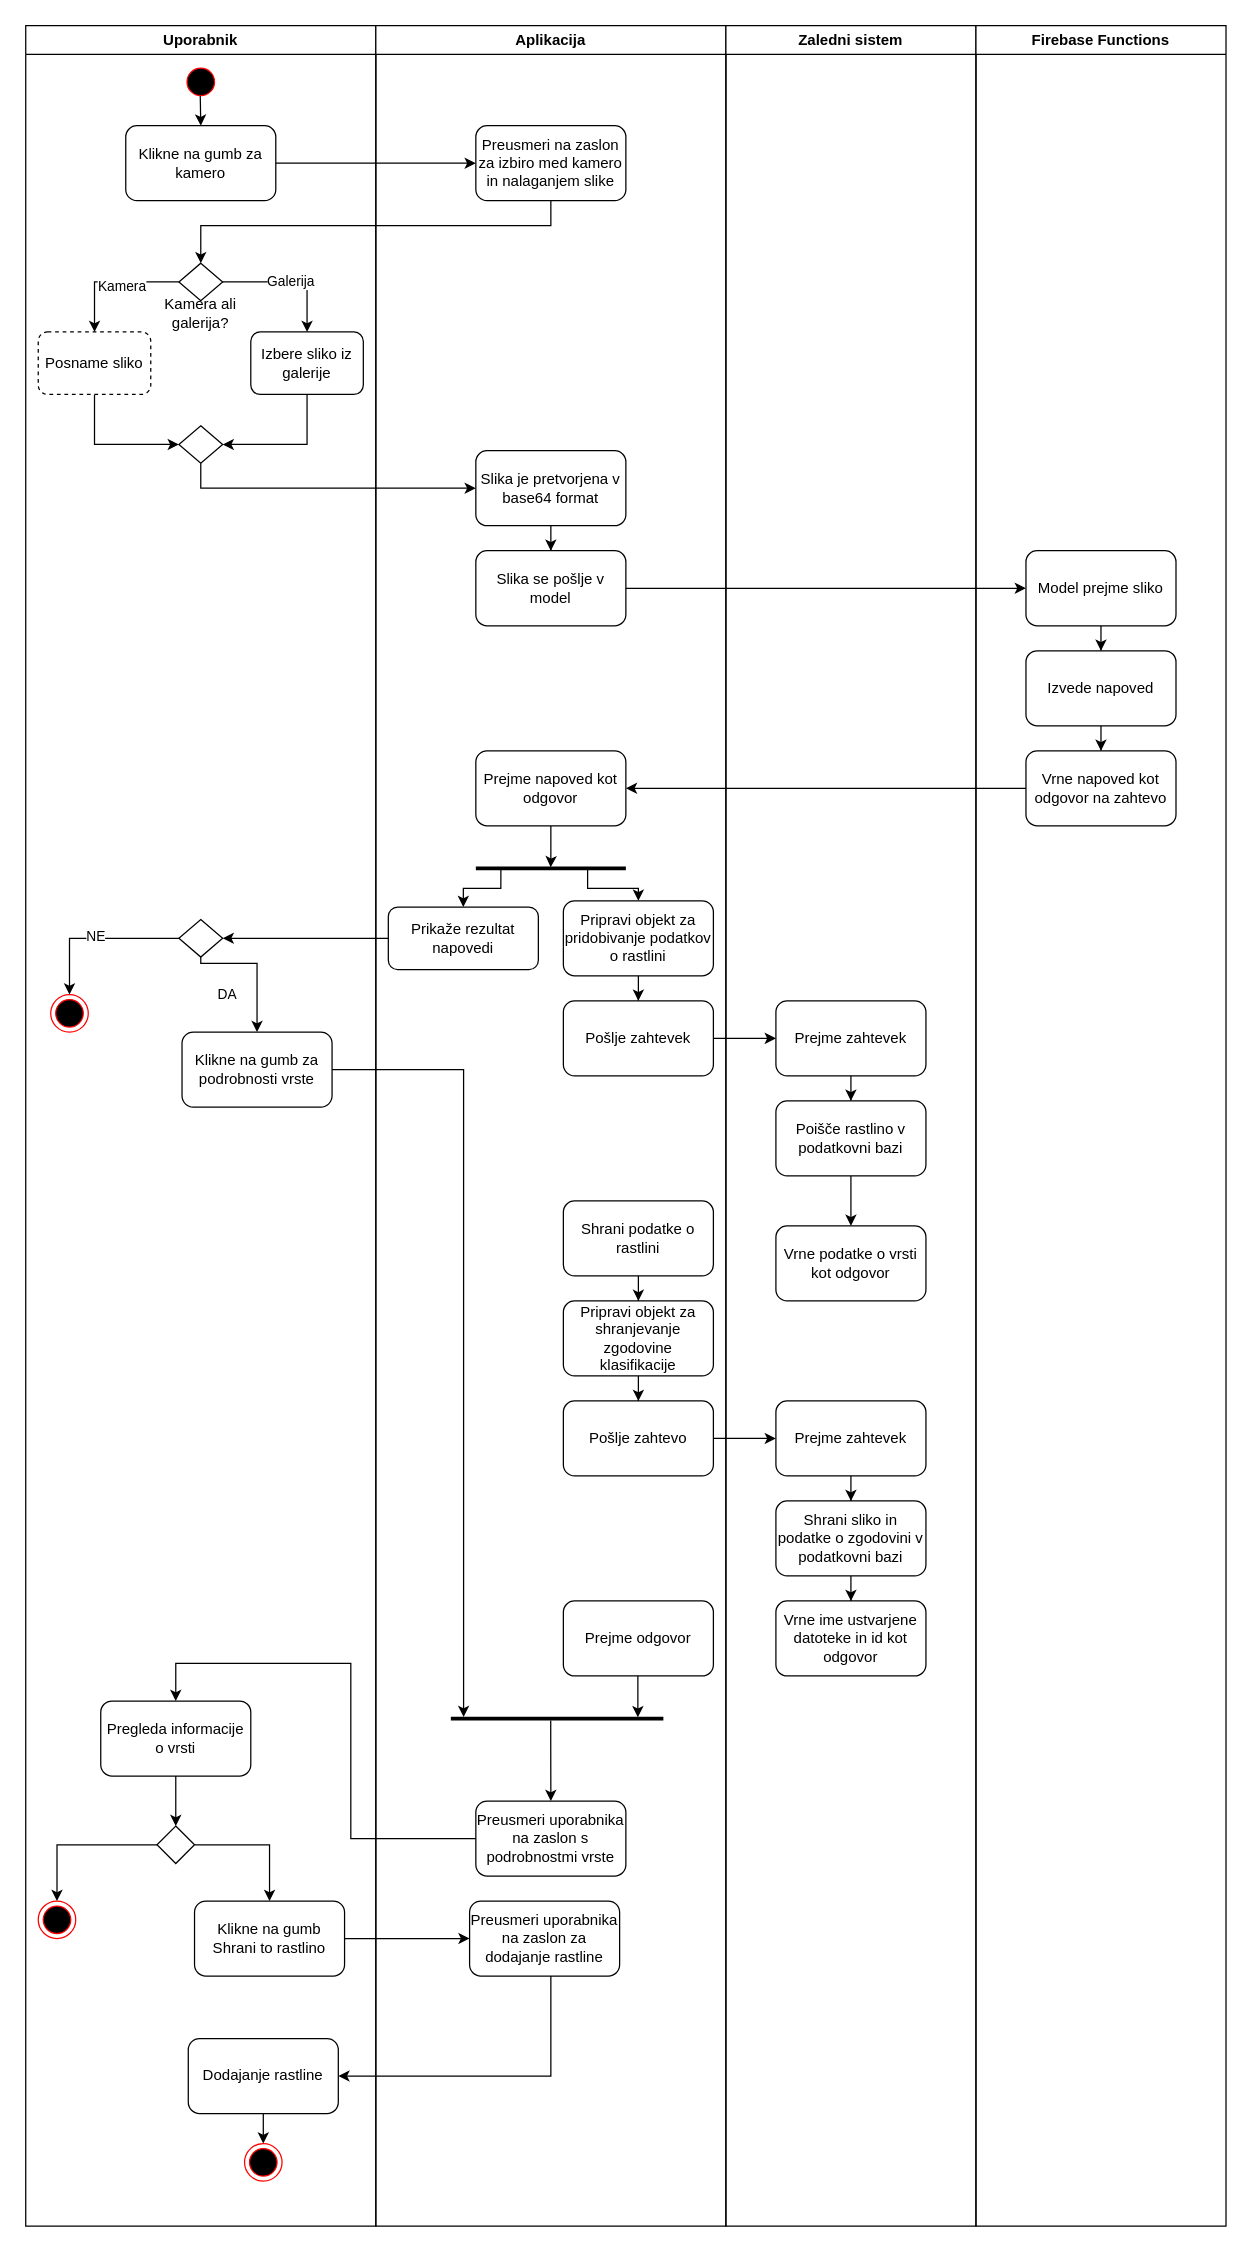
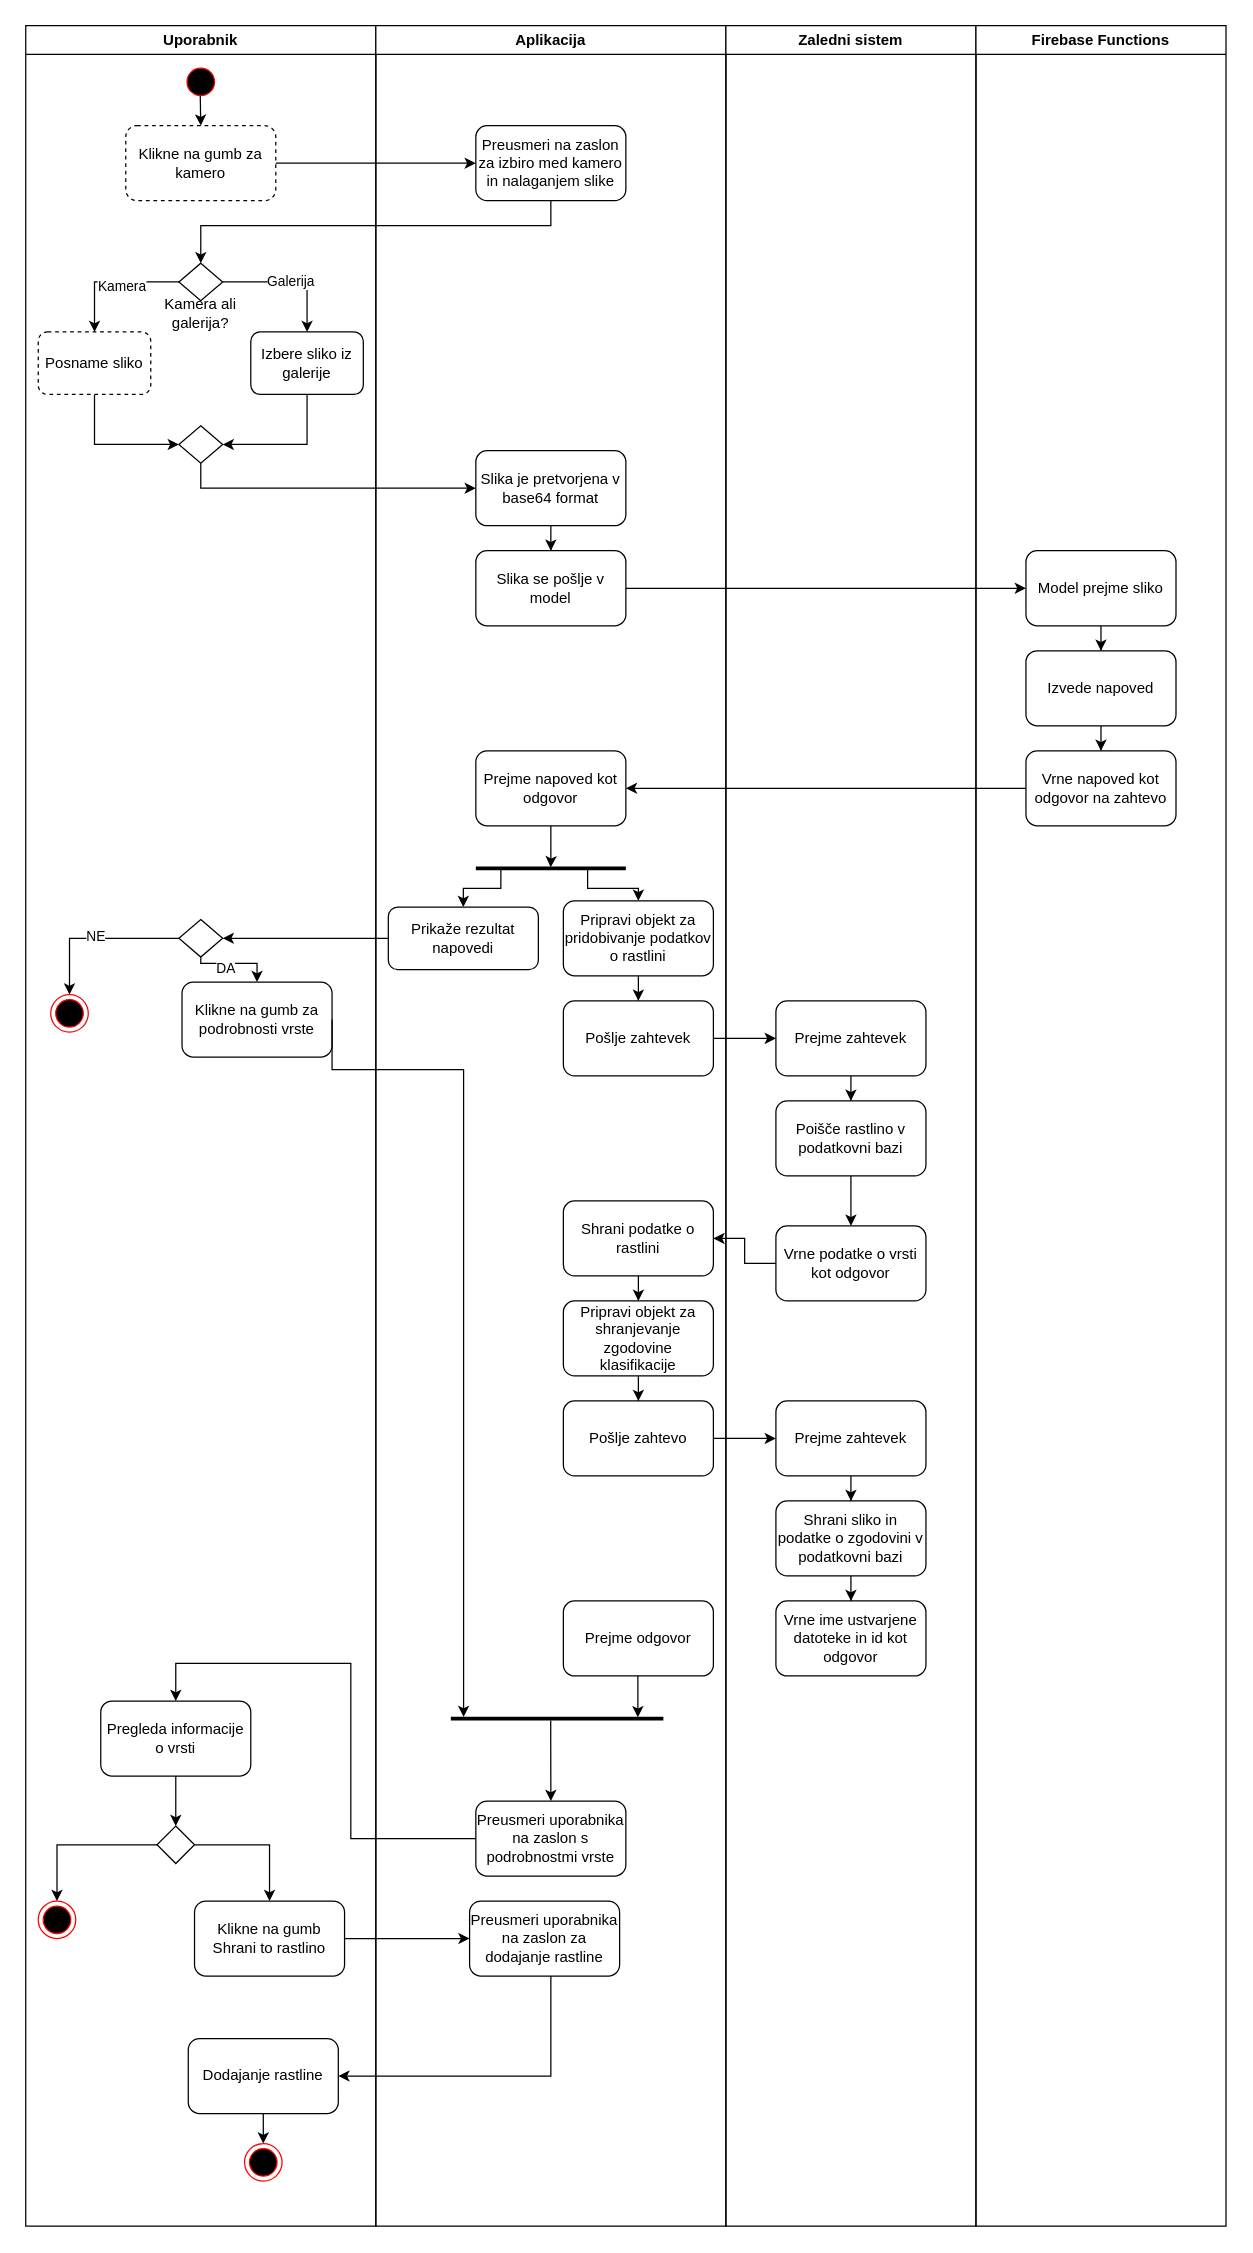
node "Klikne na gumb za kamero": style solid -> dashed
node "Klikne na gumb za podrobnosti vrste": moved (257, 1069) -> (257, 1019)
edge "Vrne podatke o vrsti kot odgovor" -> "Shrani podatke o rastlini": added
